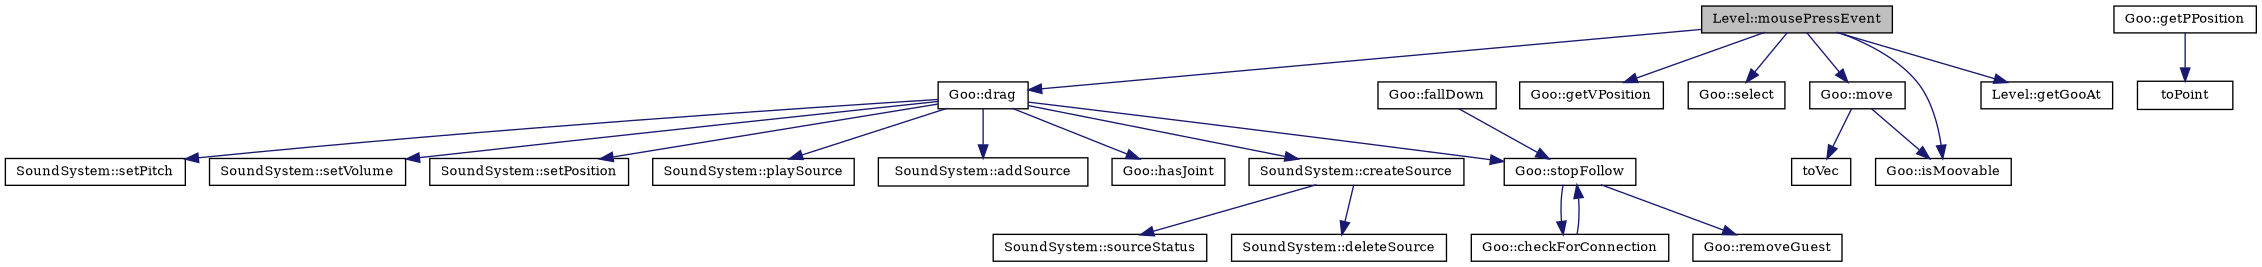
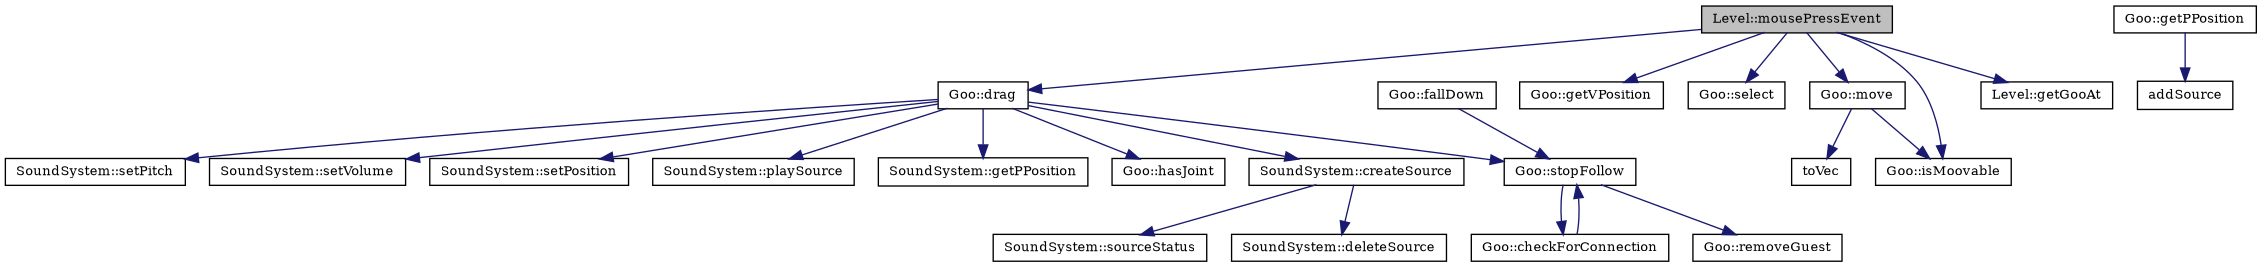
node "toPoint": label "toPoint" -> "addSource"
node "SoundSystem::addSource": label "SoundSystem::addSource" -> "SoundSystem::getPPosition"
